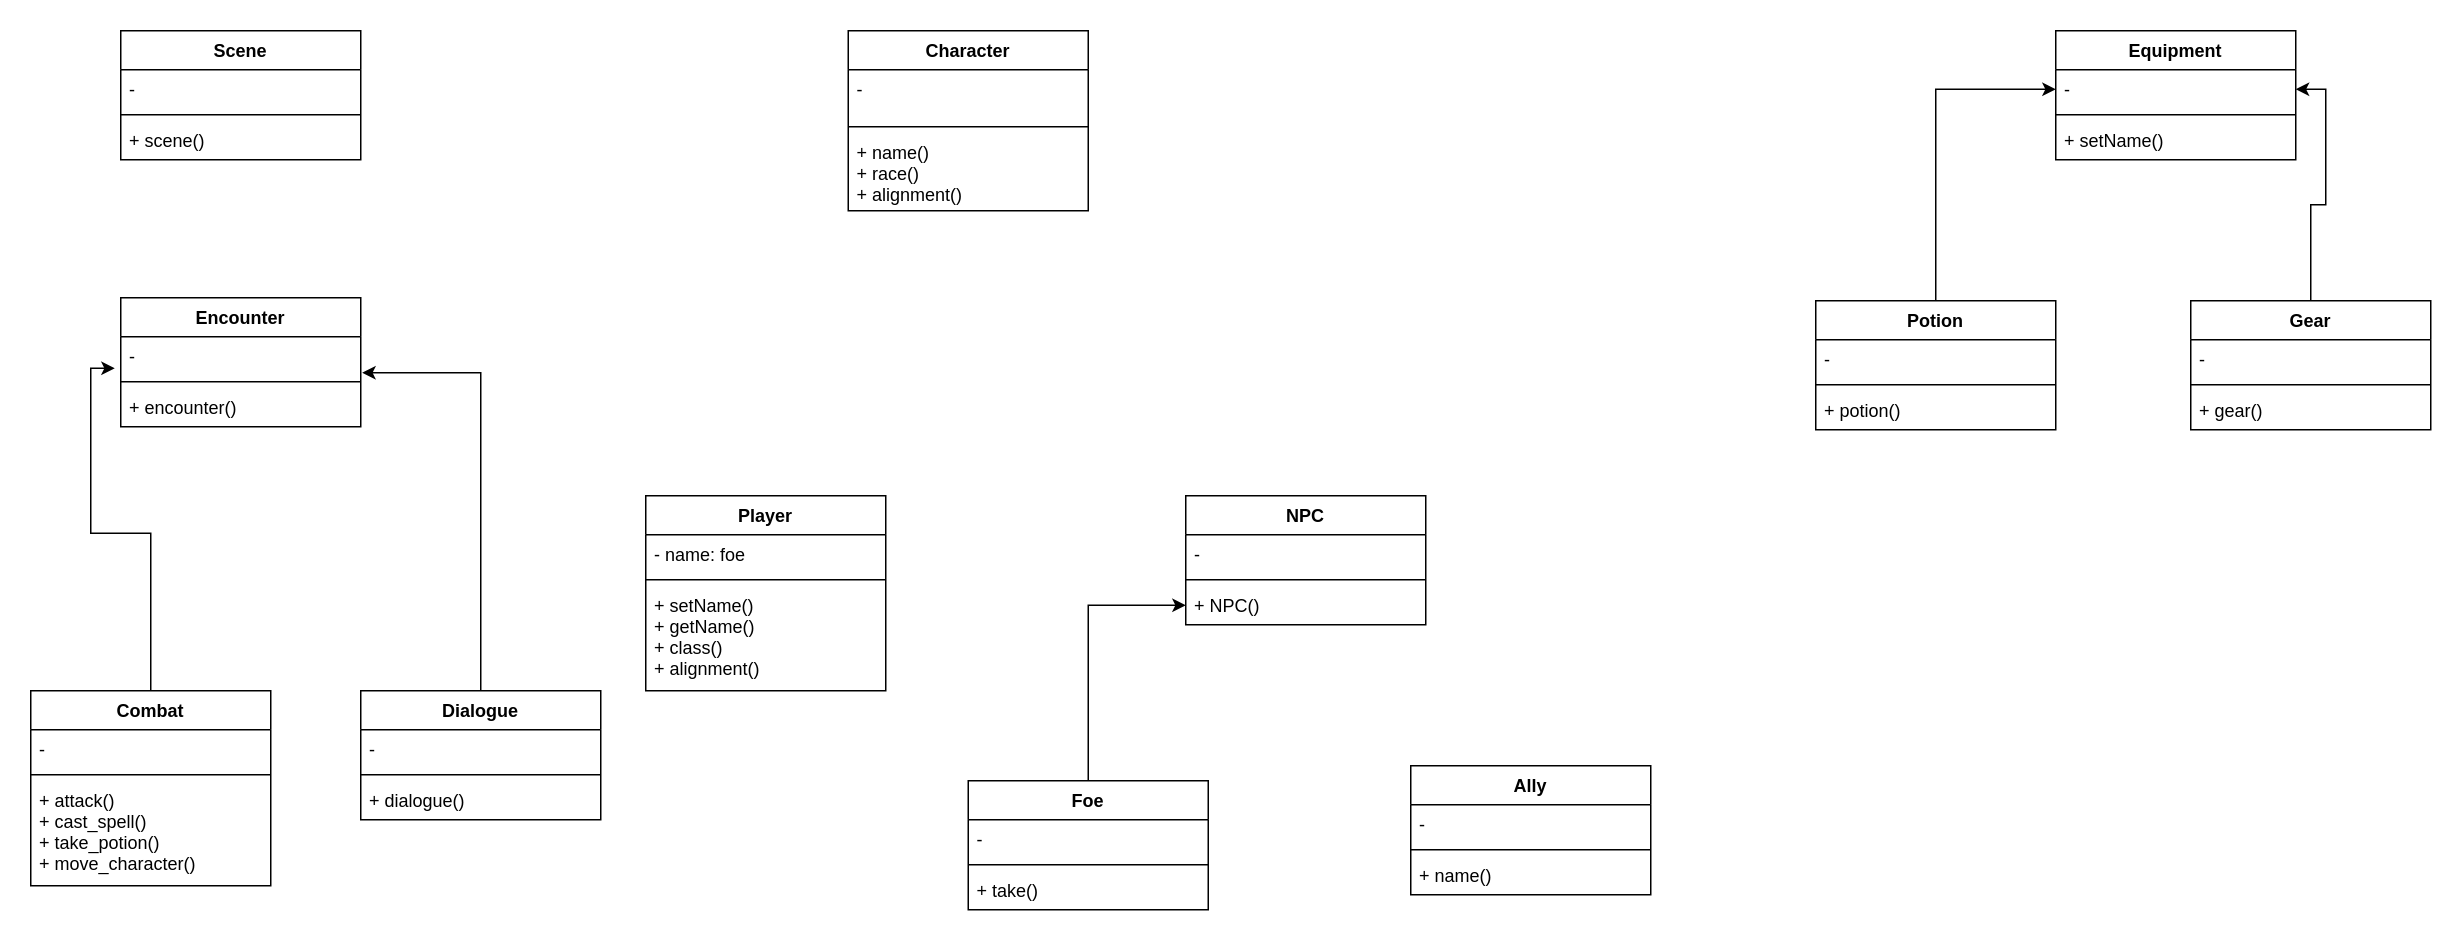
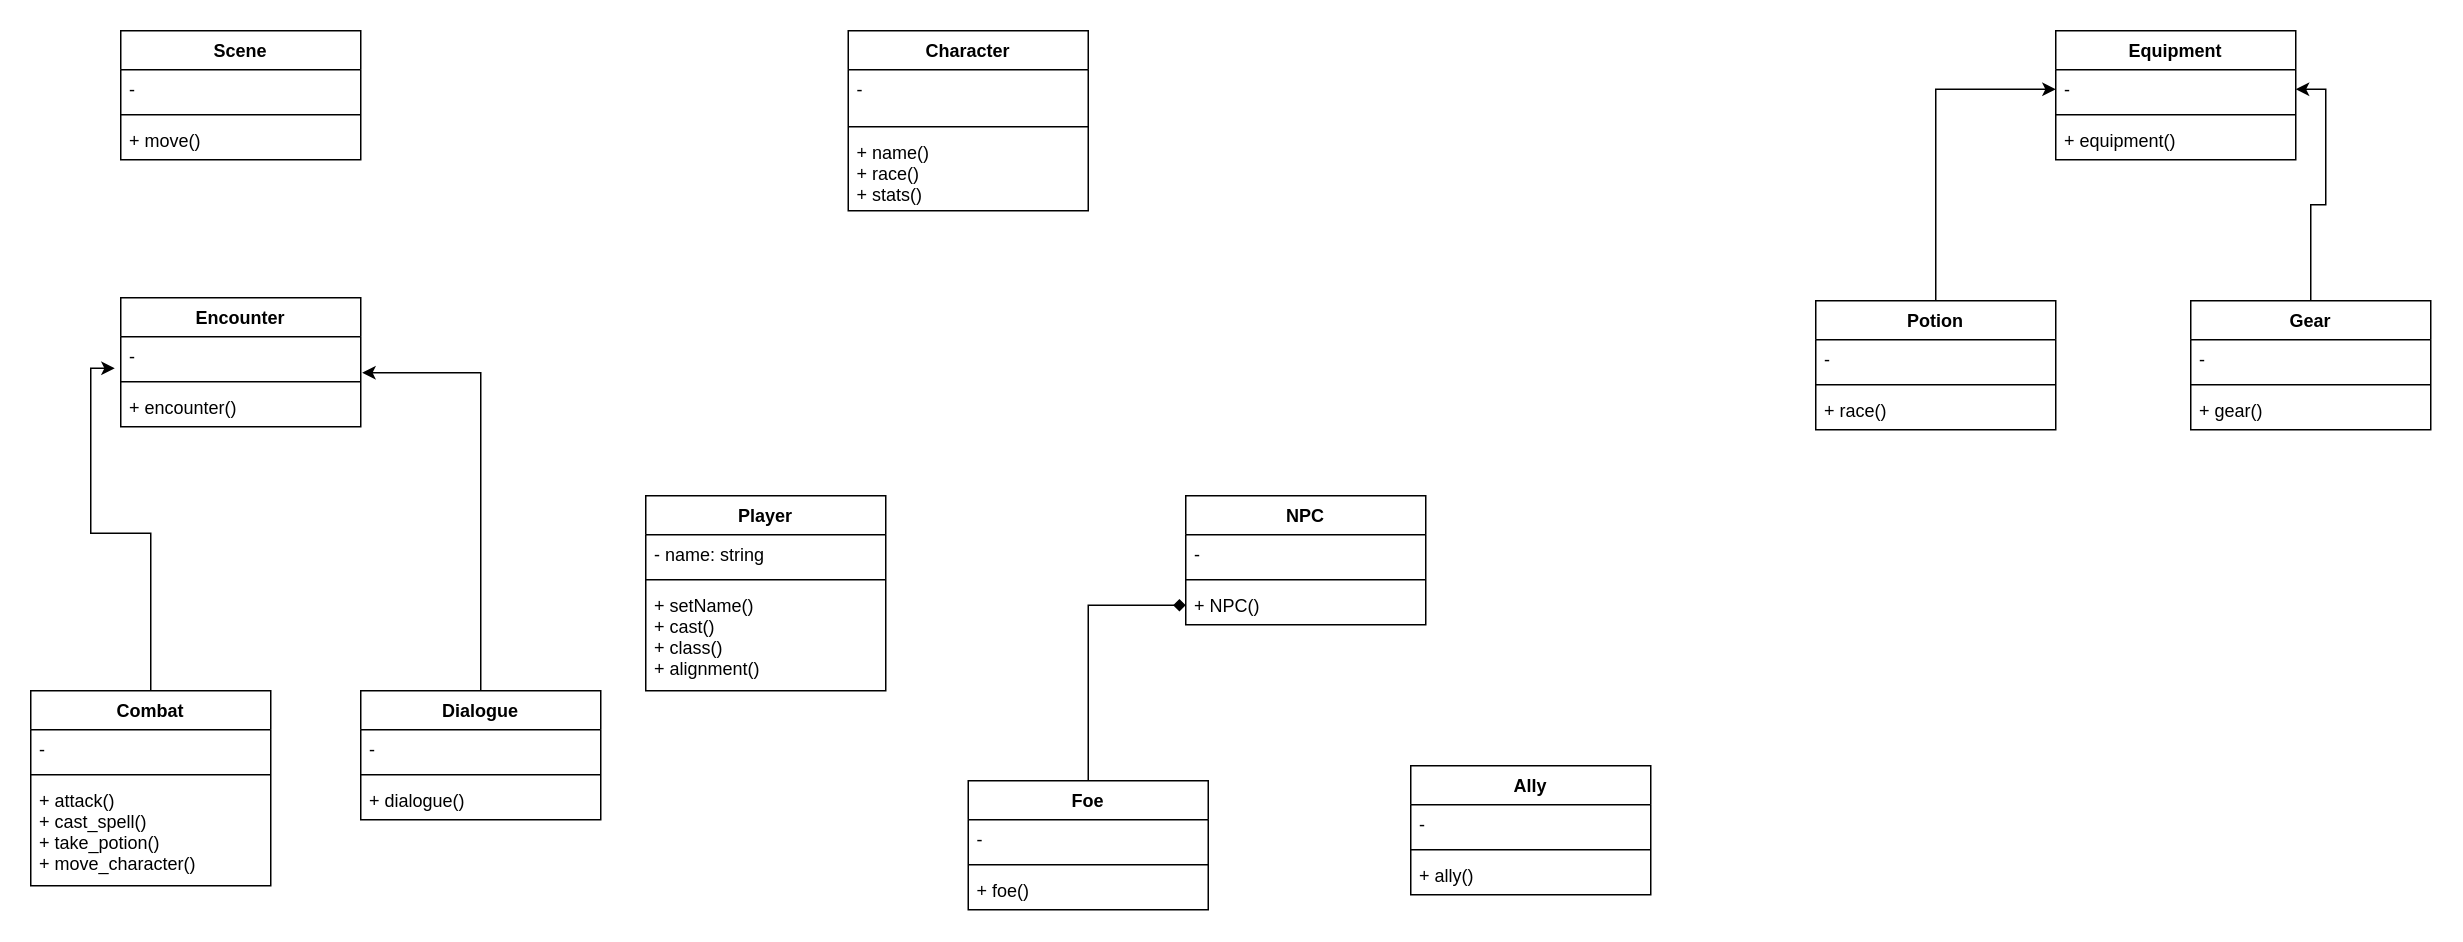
node "+ scene()": label "+ scene()" -> "+ move()"
node "+ setName()": label "+ setName()" -> "+ equipment()"
node "+ name() + race() + alignment()": label "+ name() + race() + alignment()" -> "+ name() + race() + stats()"
node "+ potion()": label "+ potion()" -> "+ race()"
node "- name: foe": label "- name: foe" -> "- name: string"
edge "Foe" -> "+ NPC()": arrowhead classic -> diamond
node "+ setName() + getName() + class() + alignment()": label "+ setName() + getName() + class() + alignment()" -> "+ setName() + cast() + class() + alignment()"
node "+ name()": label "+ name()" -> "+ ally()"
node "+ take()": label "+ take()" -> "+ foe()"
